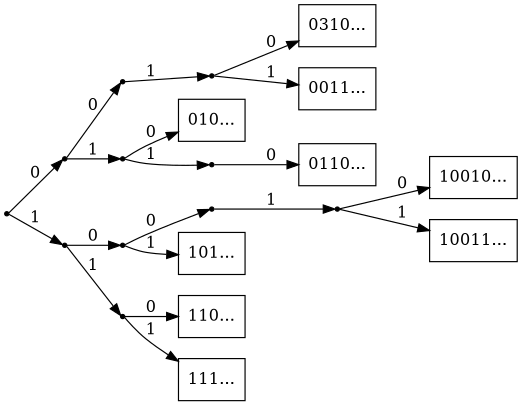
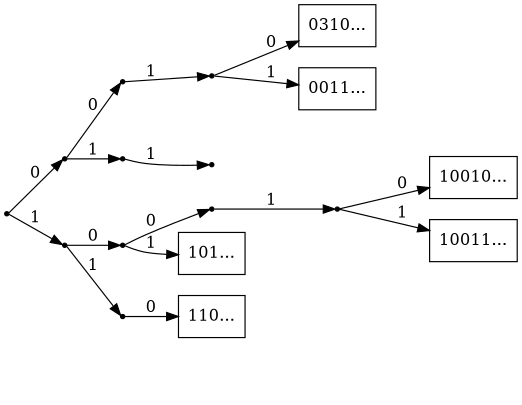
node "010...": removed
node "0110...": removed
node "111...": removed
